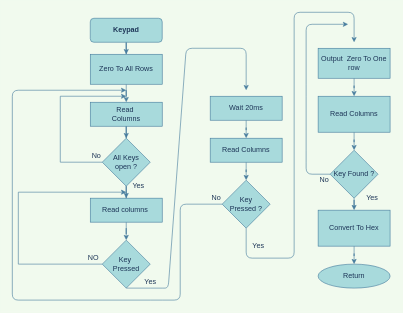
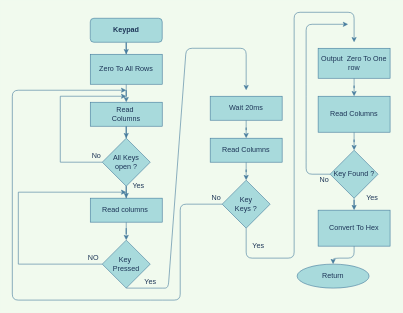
node "Key Pressed ?": label "Key Pressed ?" -> "Key Keys ?"
node "Return": moved (354, 276) -> (333, 276)
